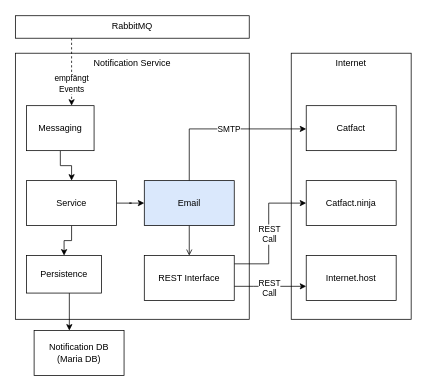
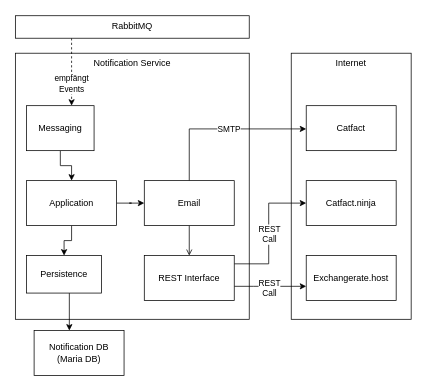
node "Service": label "Service" -> "Application"
node "Email": fillcolor #dae8fc -> #ffffff
node "Internet.host": label "Internet.host" -> "Exchangerate.host"
